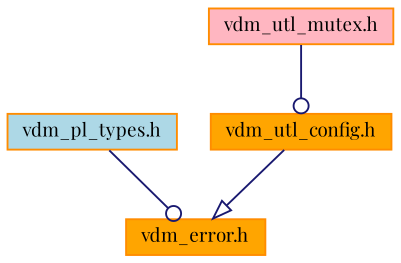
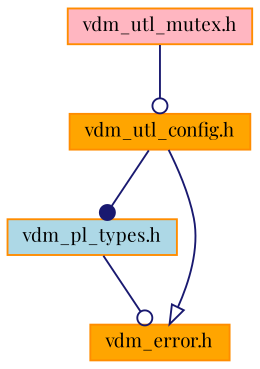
edge "vdm_utl_config.h" -> "vdm_pl_types.h": added
